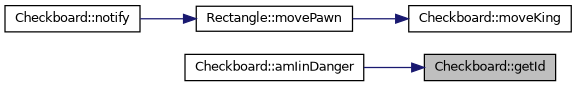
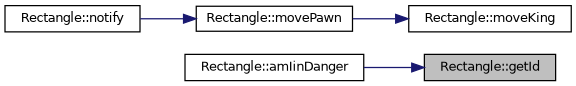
node "Checkboard::notify": label "Checkboard::notify" -> "Rectangle::notify"
node "Checkboard::moveKing": label "Checkboard::moveKing" -> "Rectangle::moveKing"
node "Checkboard::amIinDanger": label "Checkboard::amIinDanger" -> "Rectangle::amIinDanger"
node "Checkboard::getId": label "Checkboard::getId" -> "Rectangle::getId"
